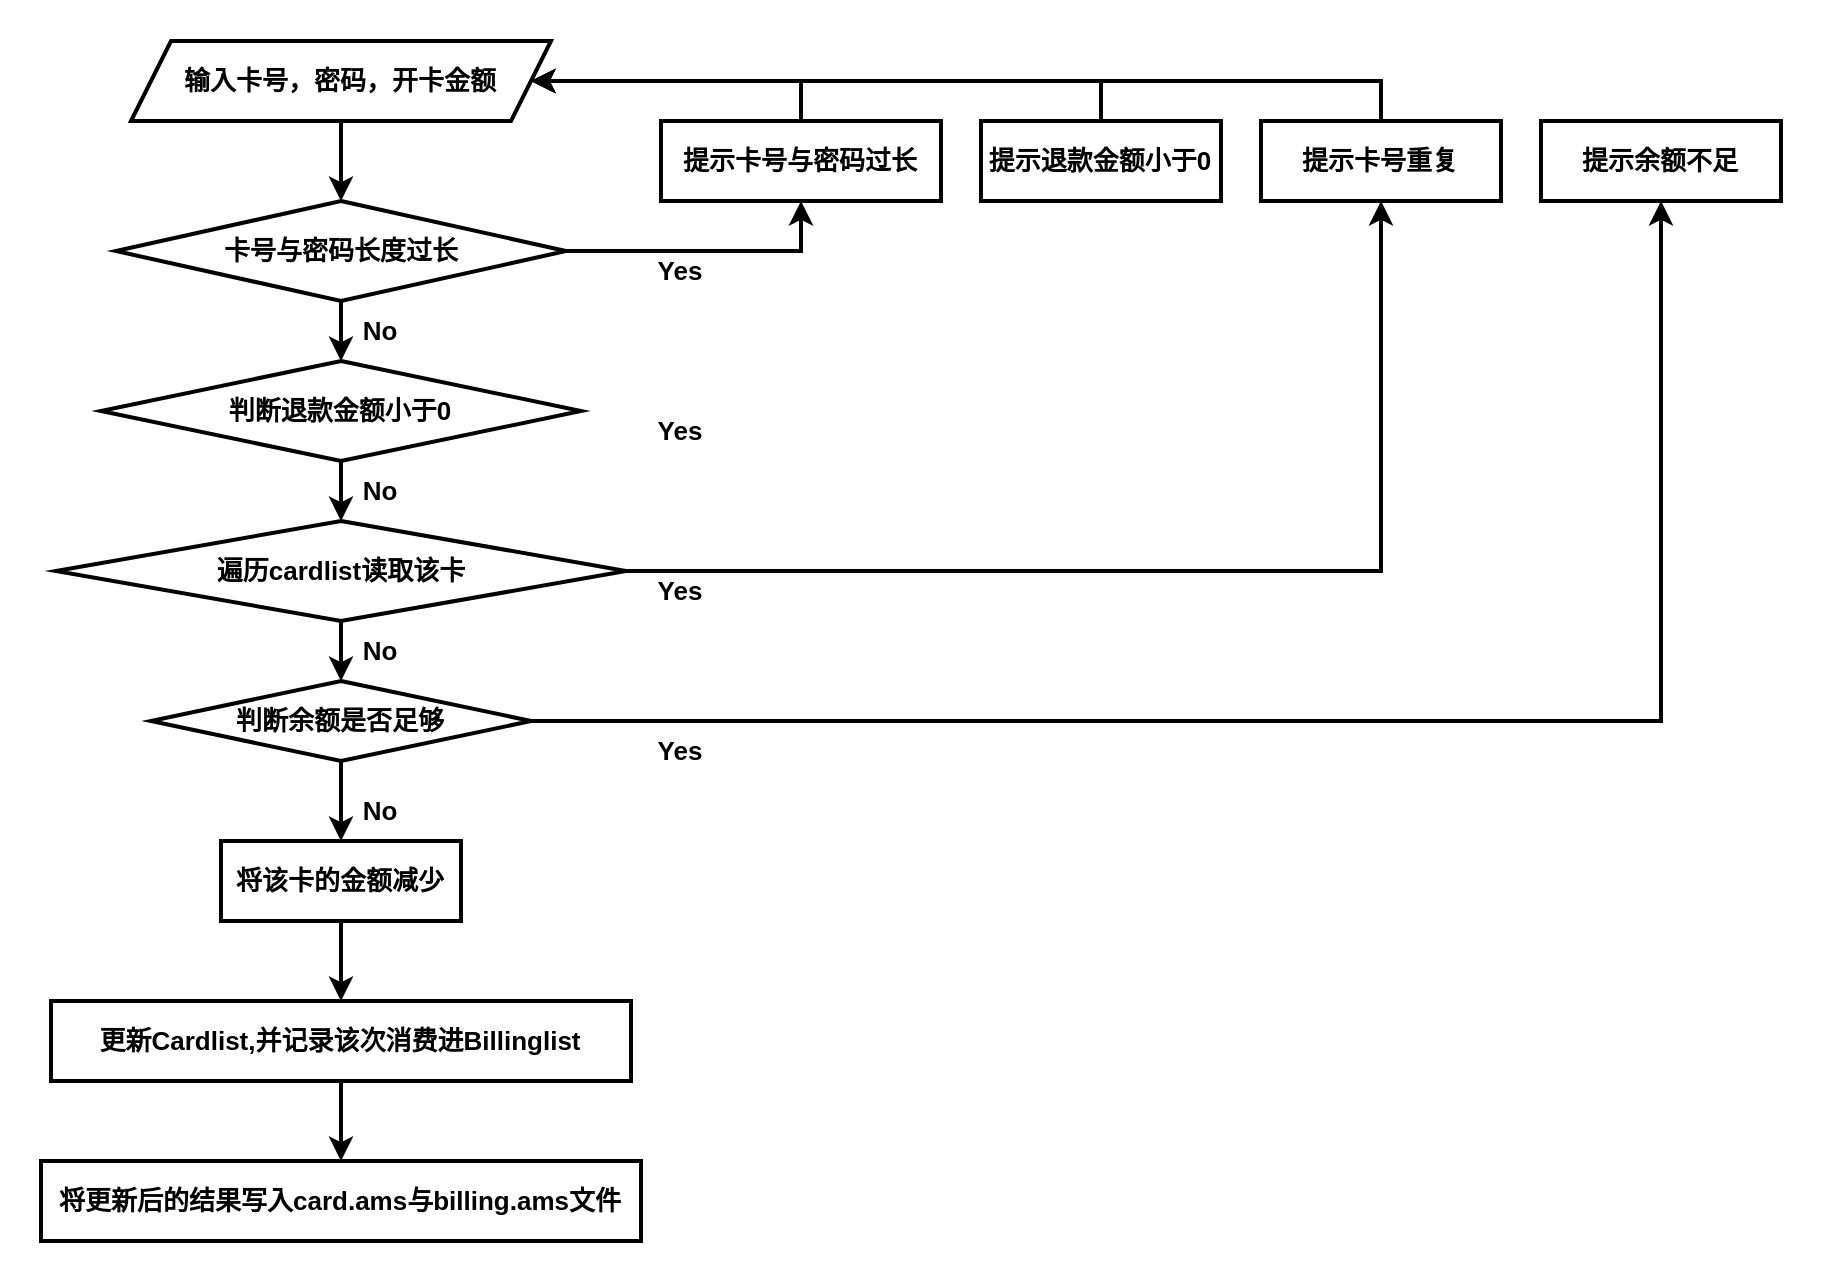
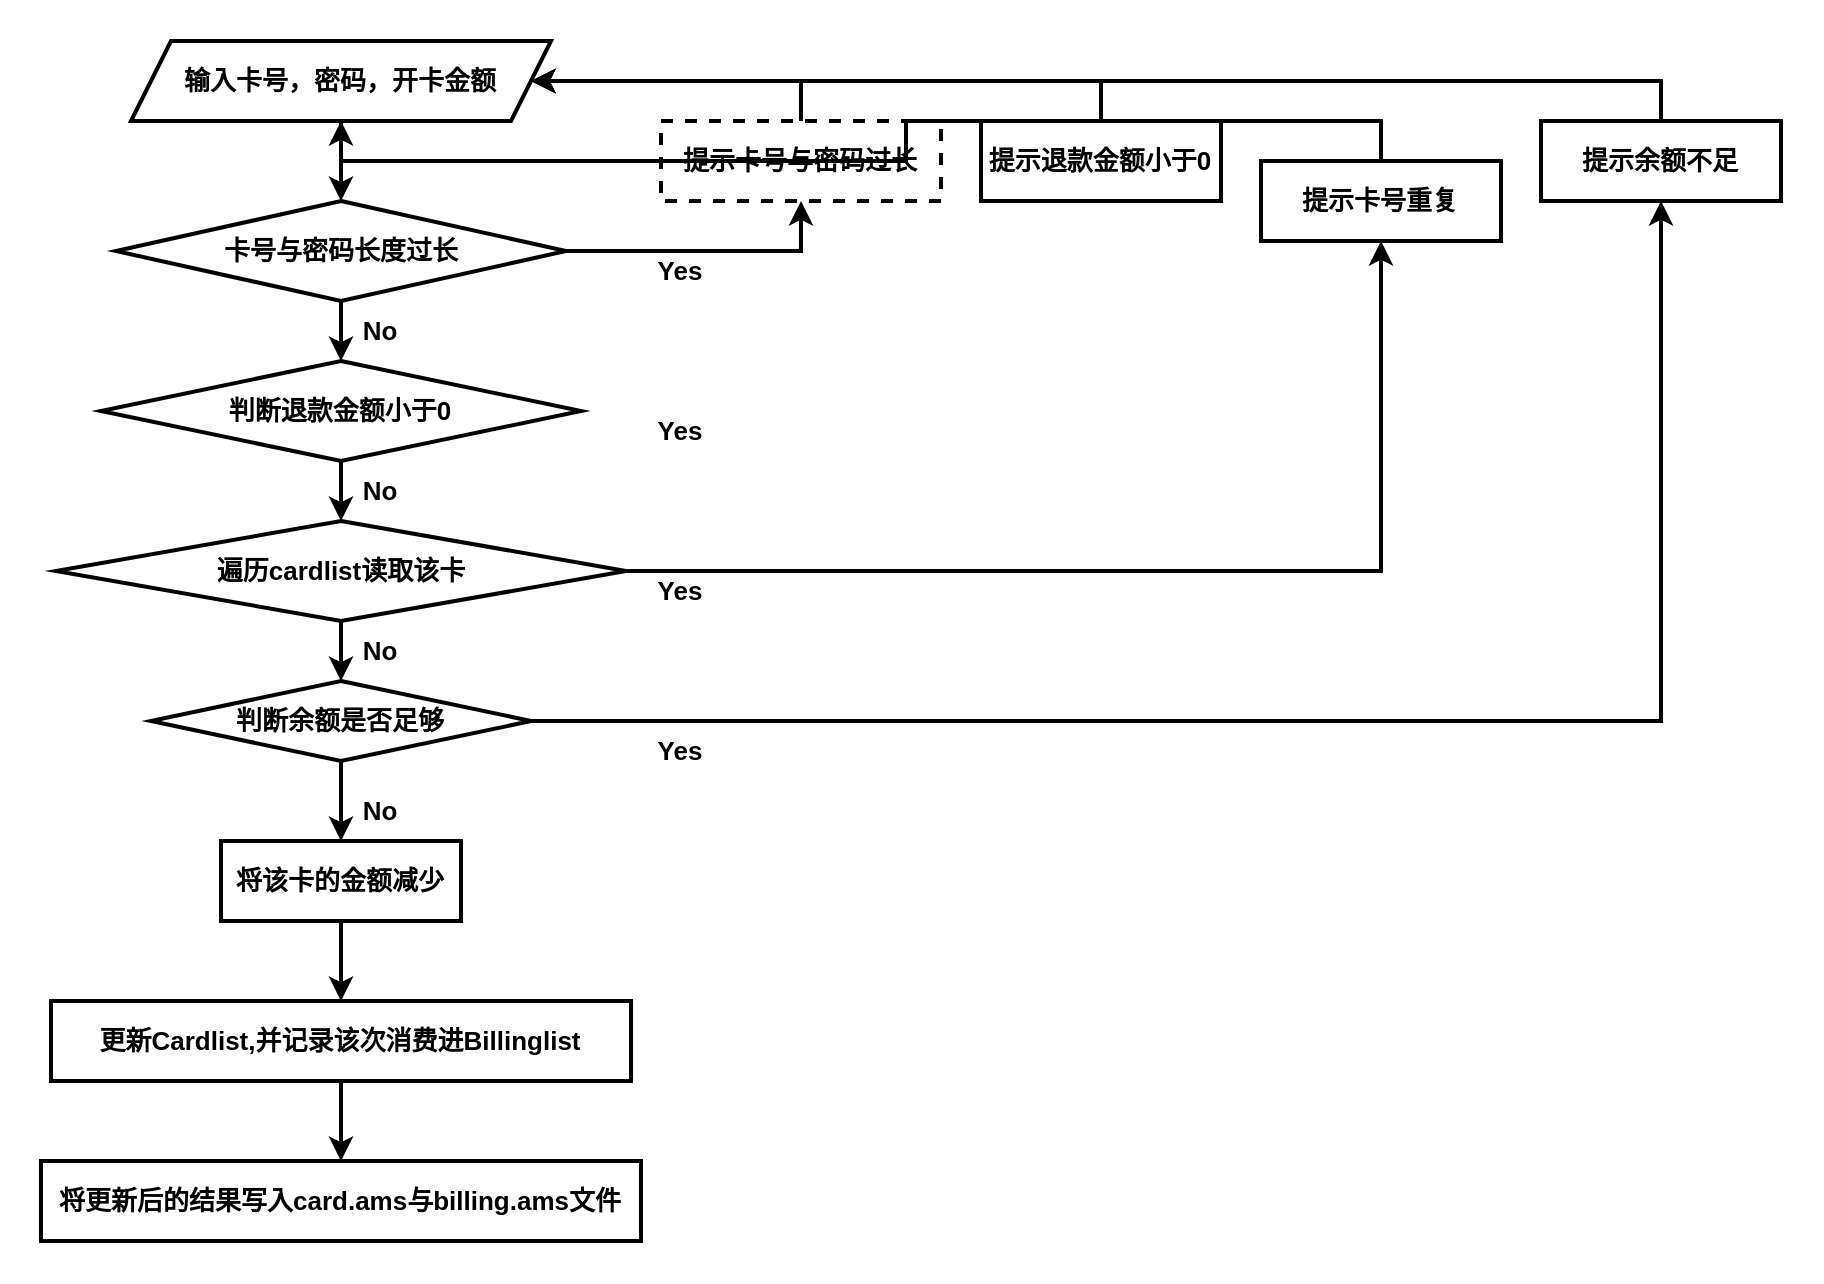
edge "提示余额不足" -> "输入卡号，密码，开卡金额": added
node "提示卡号与密码过长": style solid -> dashed
node "提示卡号重复": moved (1381, 161) -> (1381, 201)
